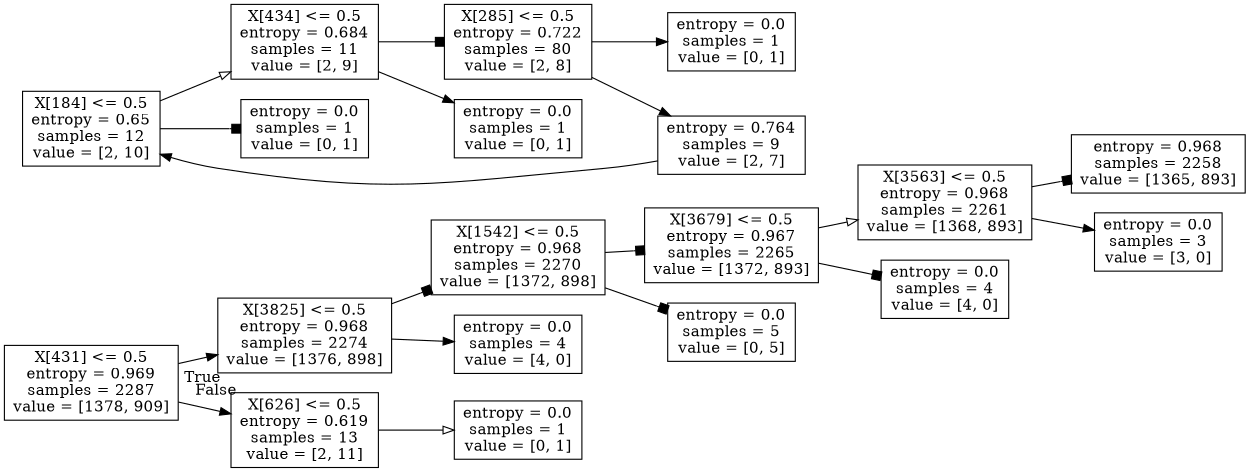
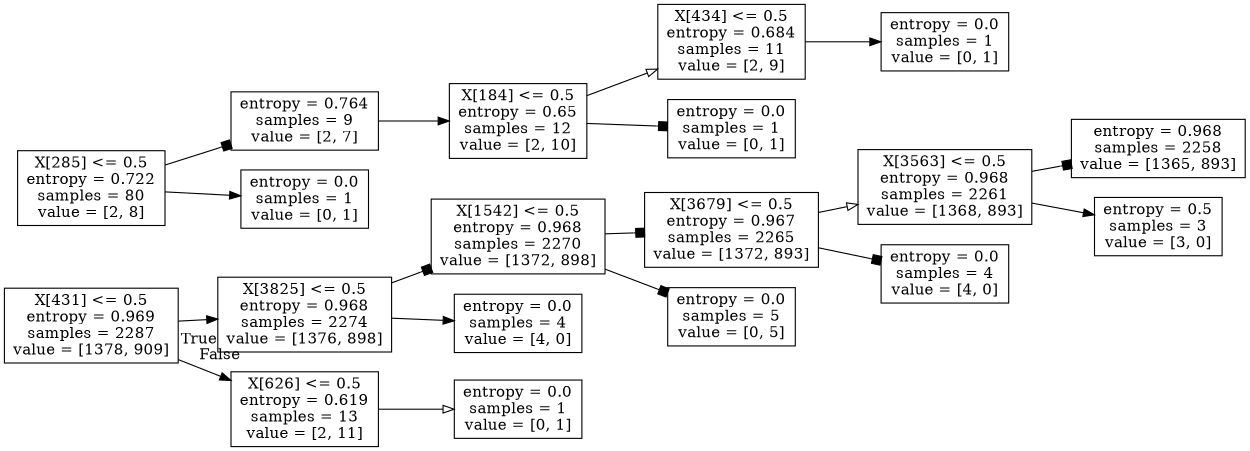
edge "X[434] <= 0.5 entropy = 0.684 samples = 11 value = [2, 9]" -> "X[285] <= 0.5 entropy = 0.722 samples = 80 value = [2, 8]": removed
edge "X[285] <= 0.5 entropy = 0.722 samples = 80 value = [2, 8]" -> "entropy = 0.764 samples = 9 value = [2, 7]": arrowhead normal -> box
node "entropy = 0.0 samples = 3 value = [3, 0]": label "entropy = 0.0 samples = 3 value = [3, 0]" -> "entropy = 0.5 samples = 3 value = [3, 0]"
